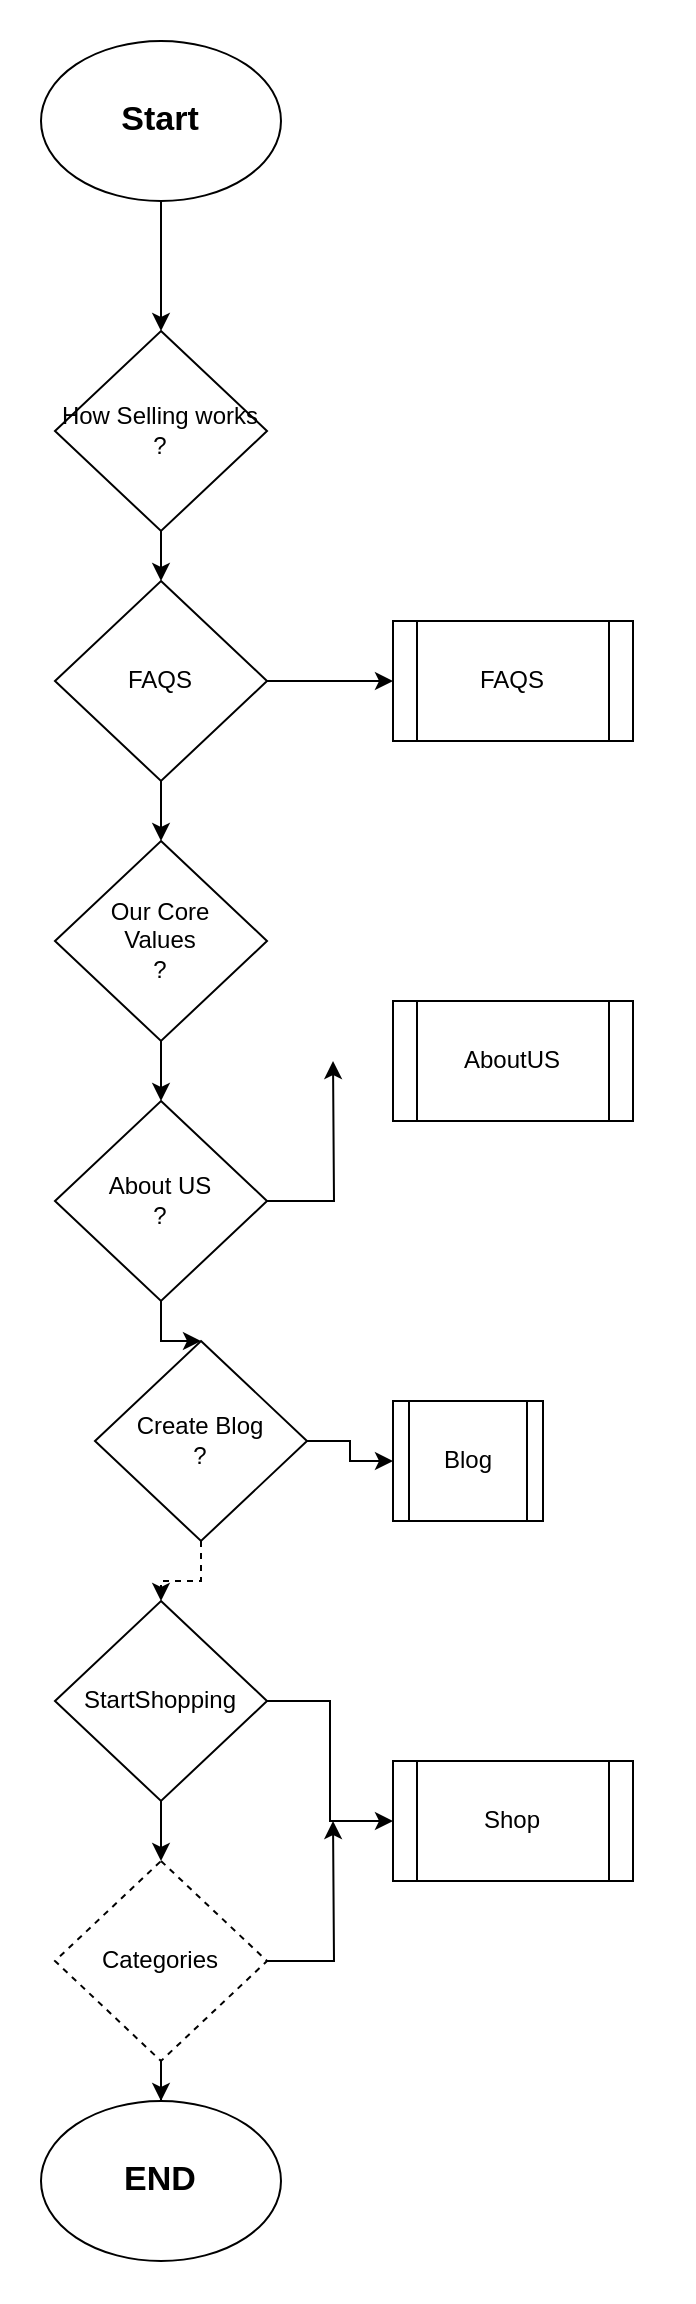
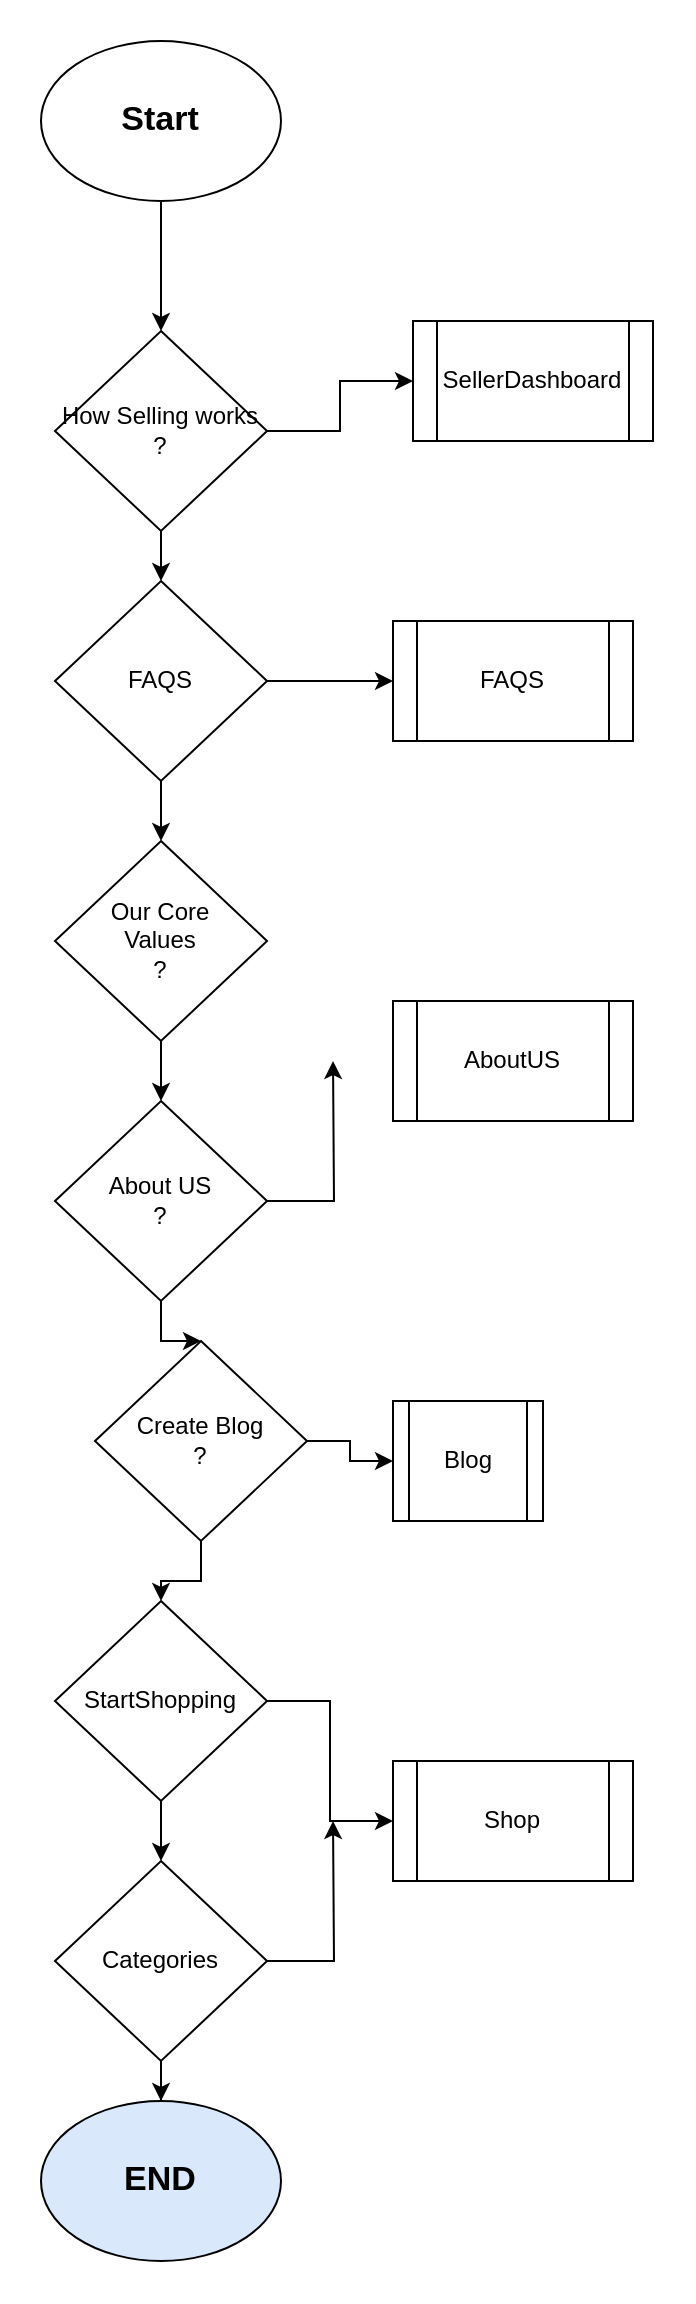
node "SellerDashboard": added
edge "How Selling works ?" -> "SellerDashboard": added
edge "Create Blog ?" -> "StartShopping": style dashed -> solid
node "Categories": style dashed -> solid
node "END": fillcolor #ffffff -> #dae8fc
